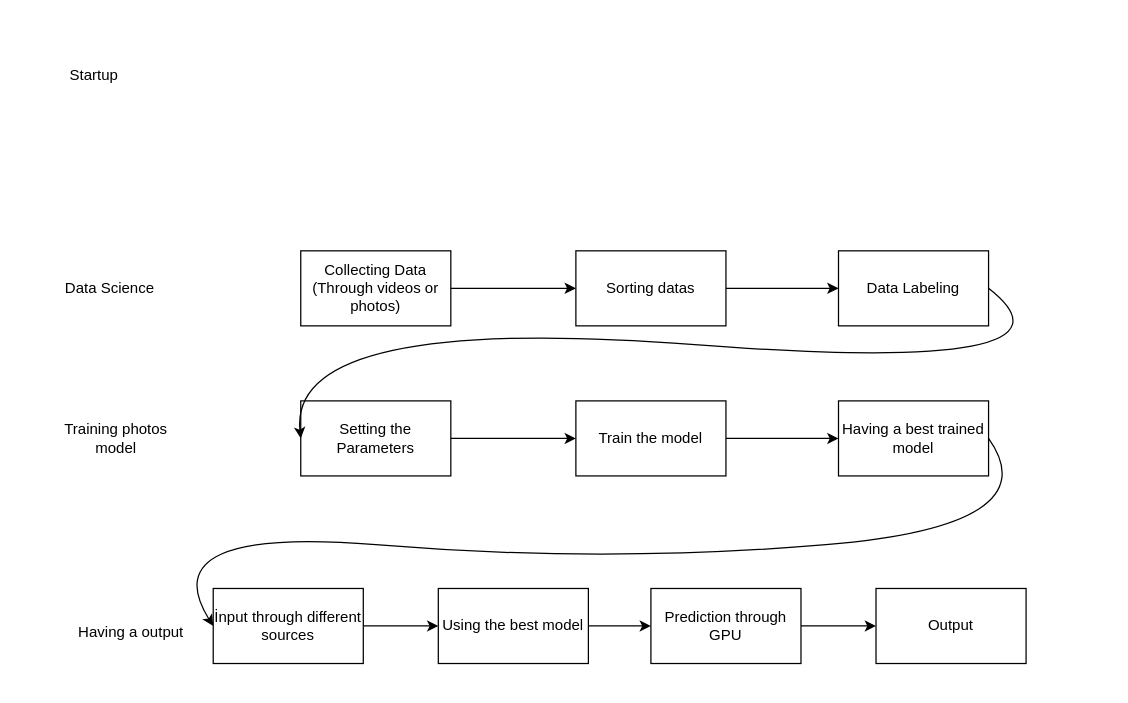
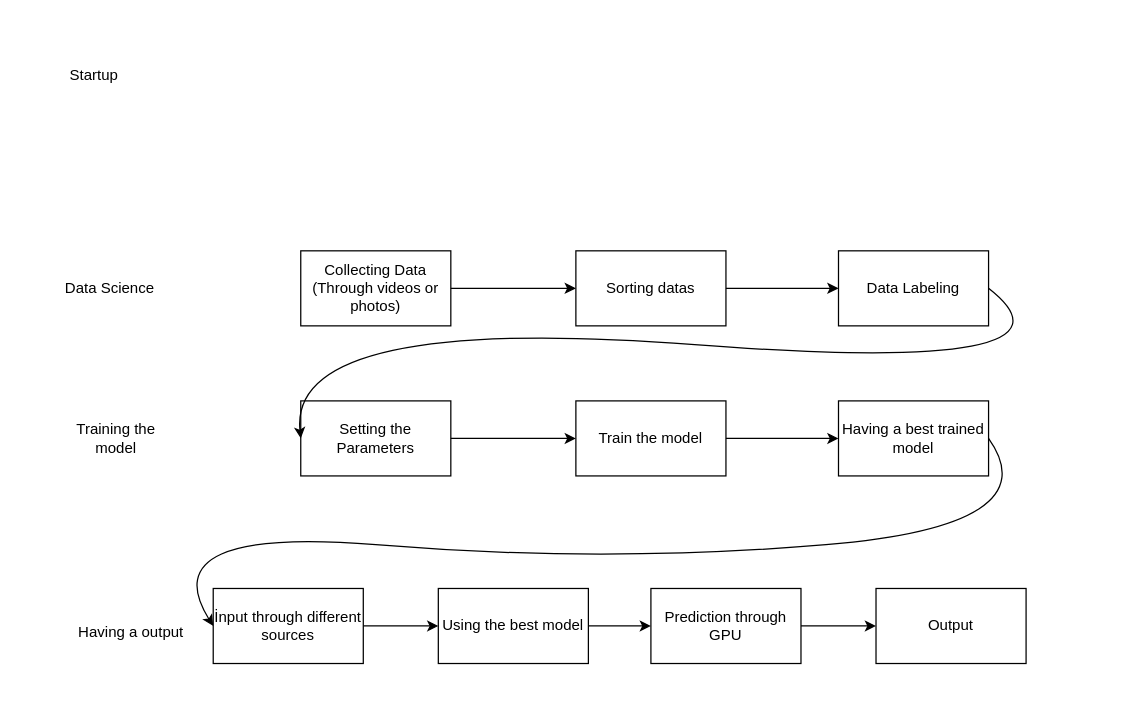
node "Training photos model": label "Training photos model" -> "Training the model"
